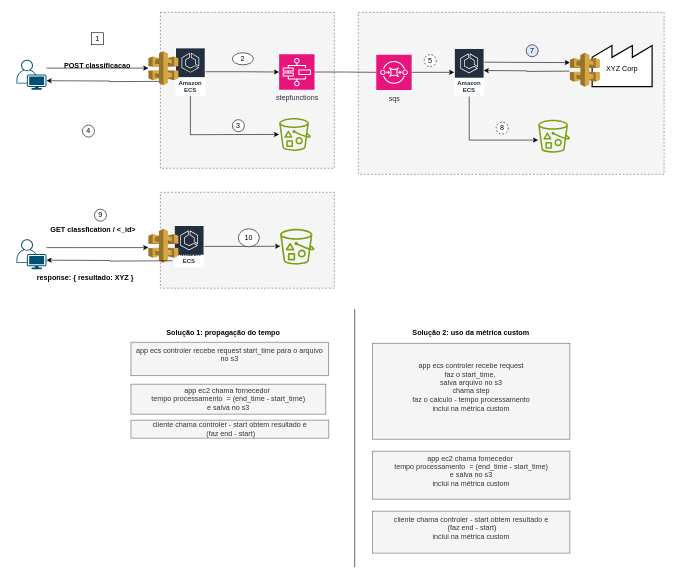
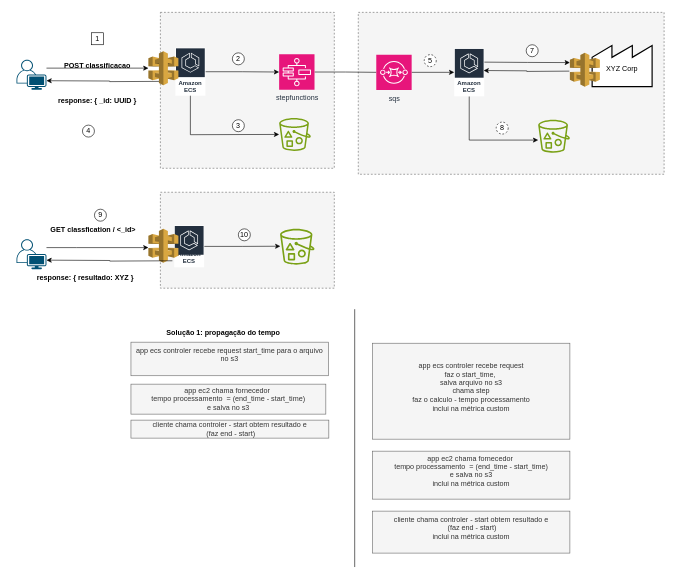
node "7": fillcolor #dae8fc -> #ffffff
node "2": size 21x12 -> 12x12
node "response: { _id: UUID }": added
node "10": size 21x18 -> 12x12
node "Solução 2: uso da métrica custom": removed
